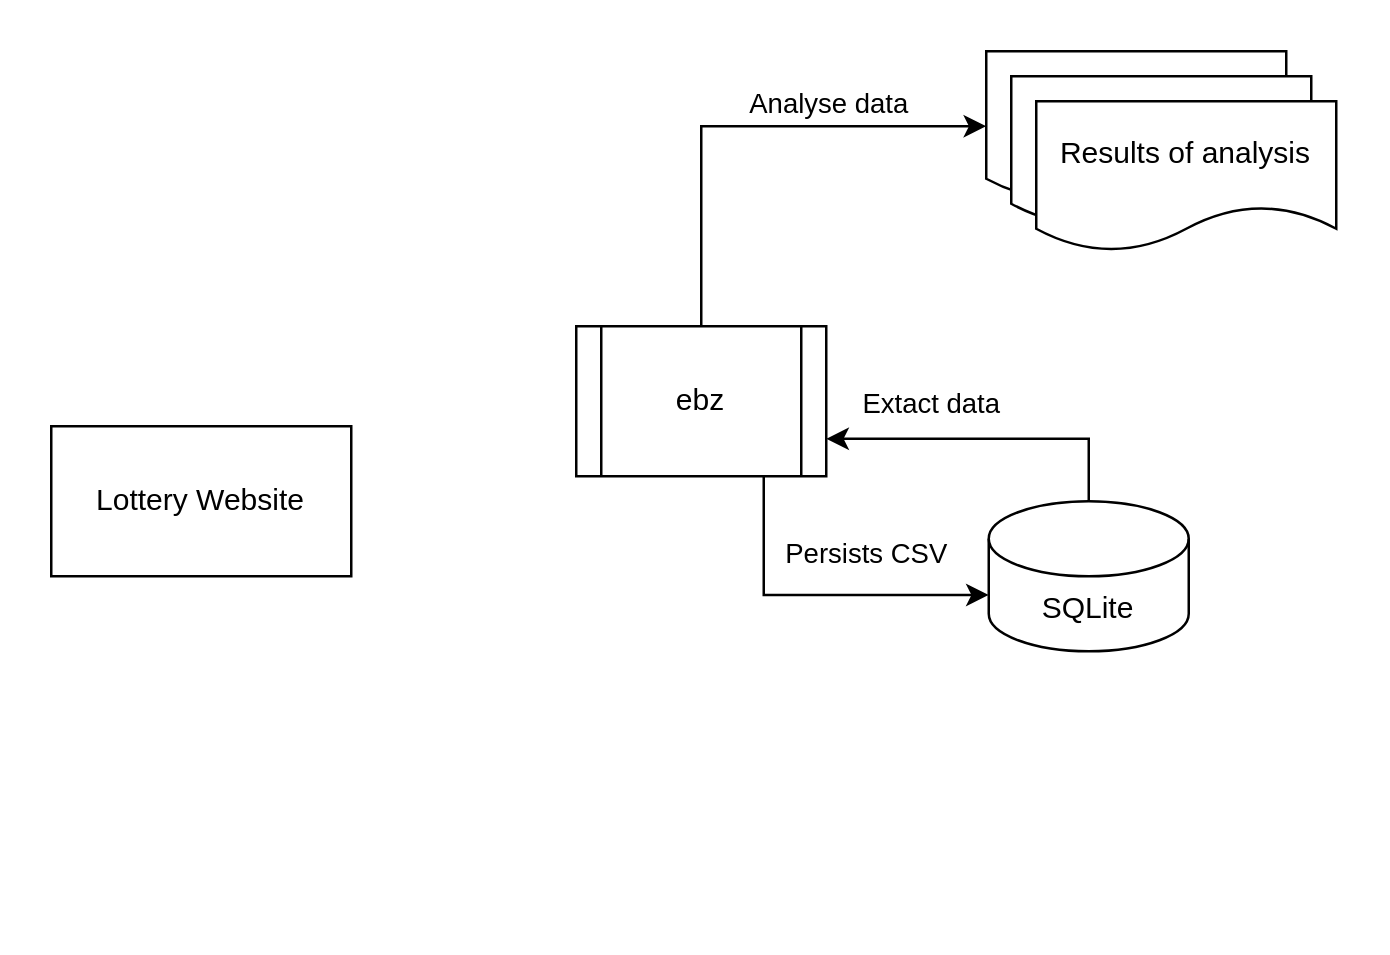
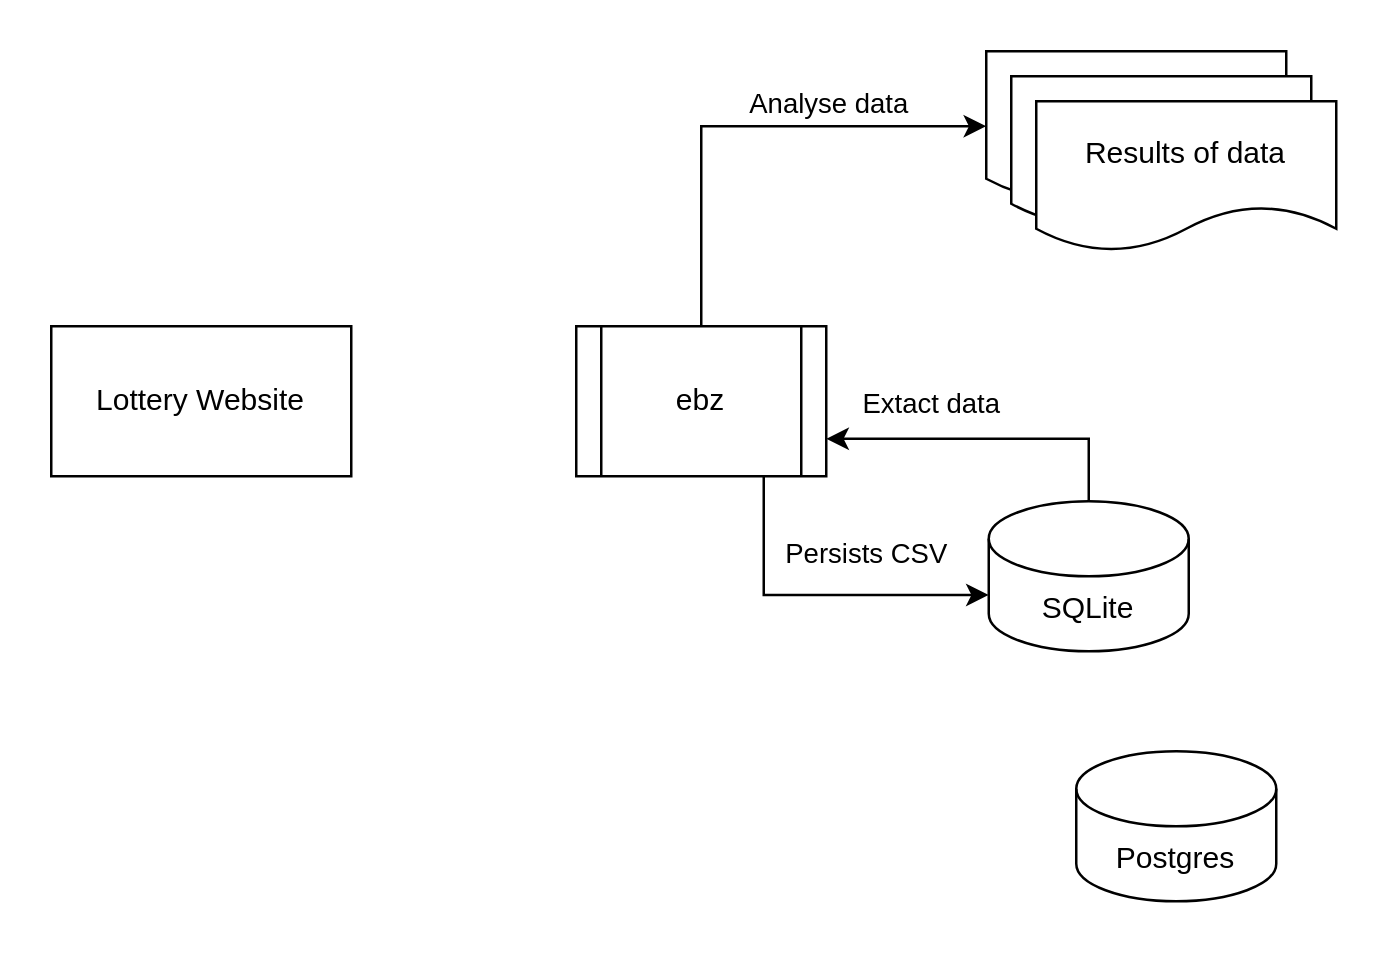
node "Results of analysis": label "Results of analysis" -> "Results of data"
node "Lottery Website": moved (201, 501) -> (201, 401)
node "Postgres": added
